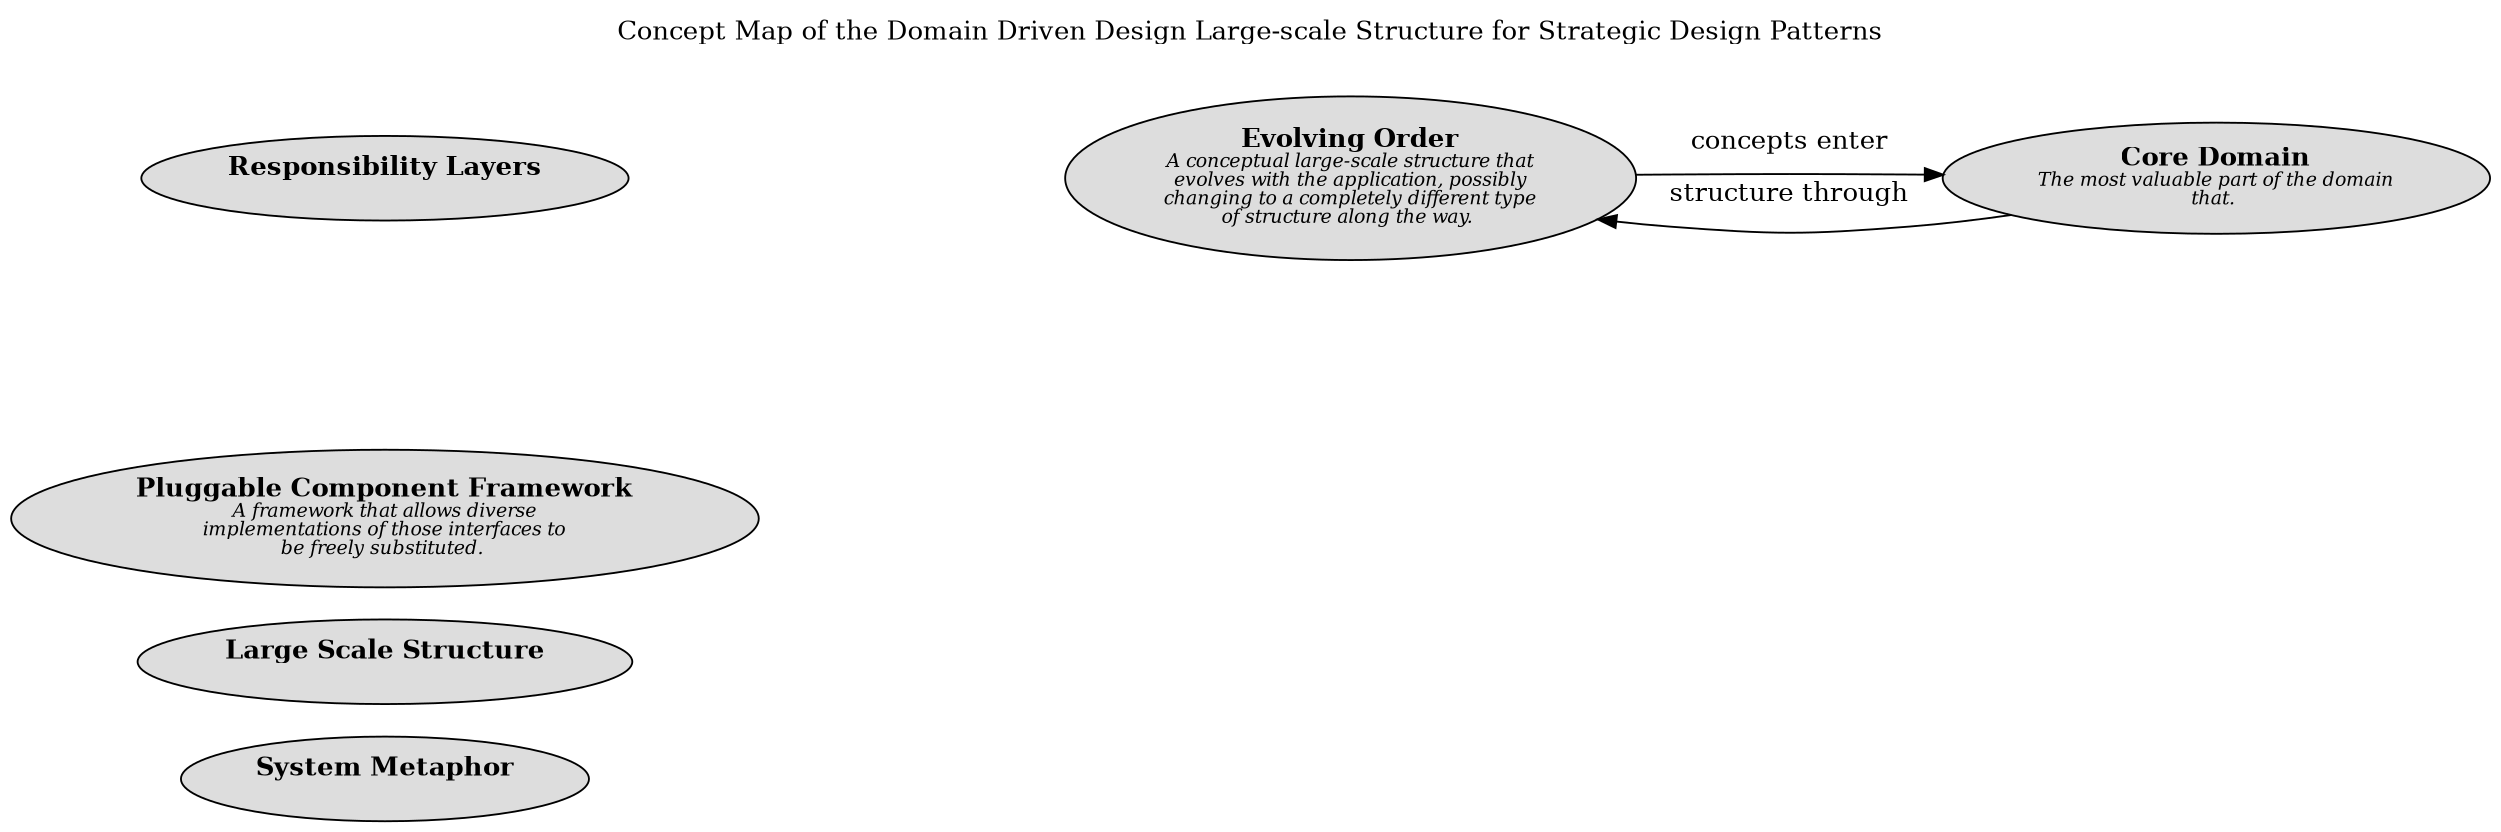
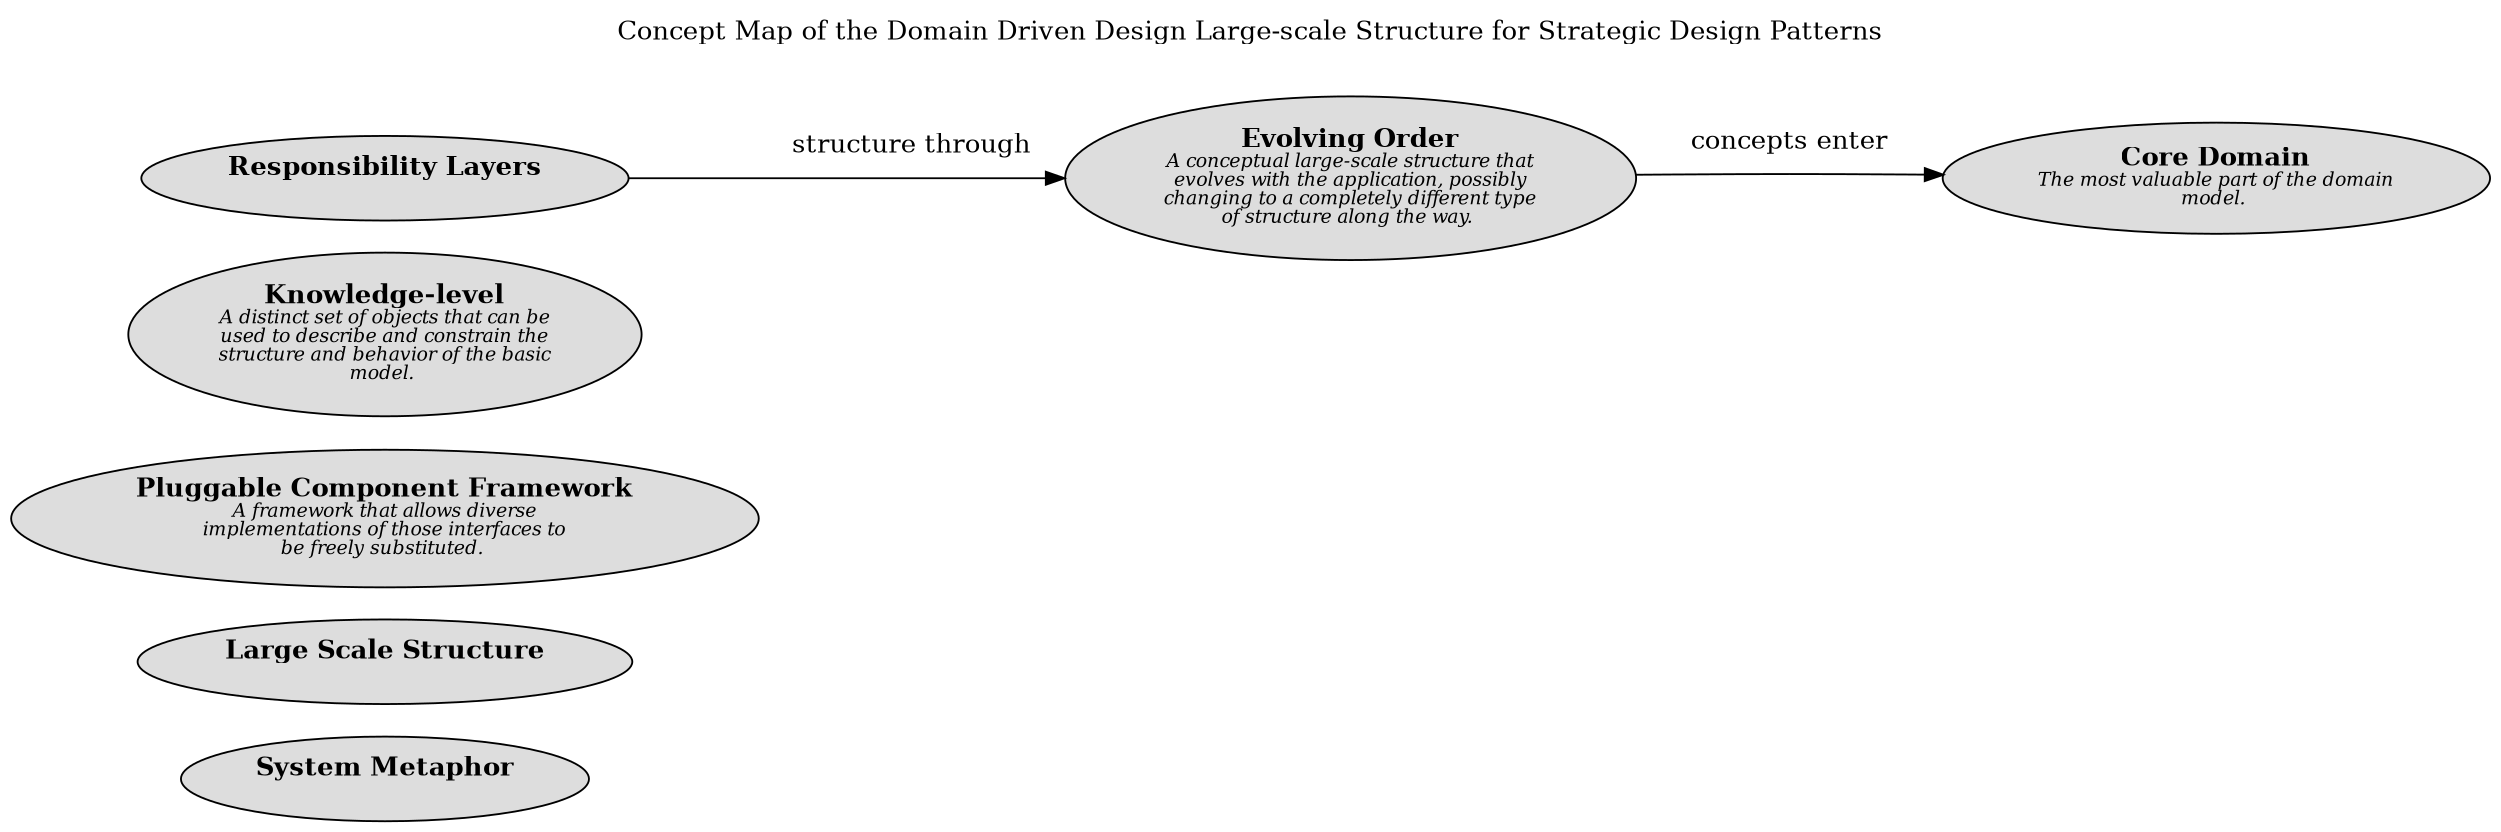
node "Core Domain": text "that." -> "model."
edge "Core Domain" -> "Evolving Order": now "Responsibility Layers" -> "Evolving Order"
node "Knowledge-level": added
